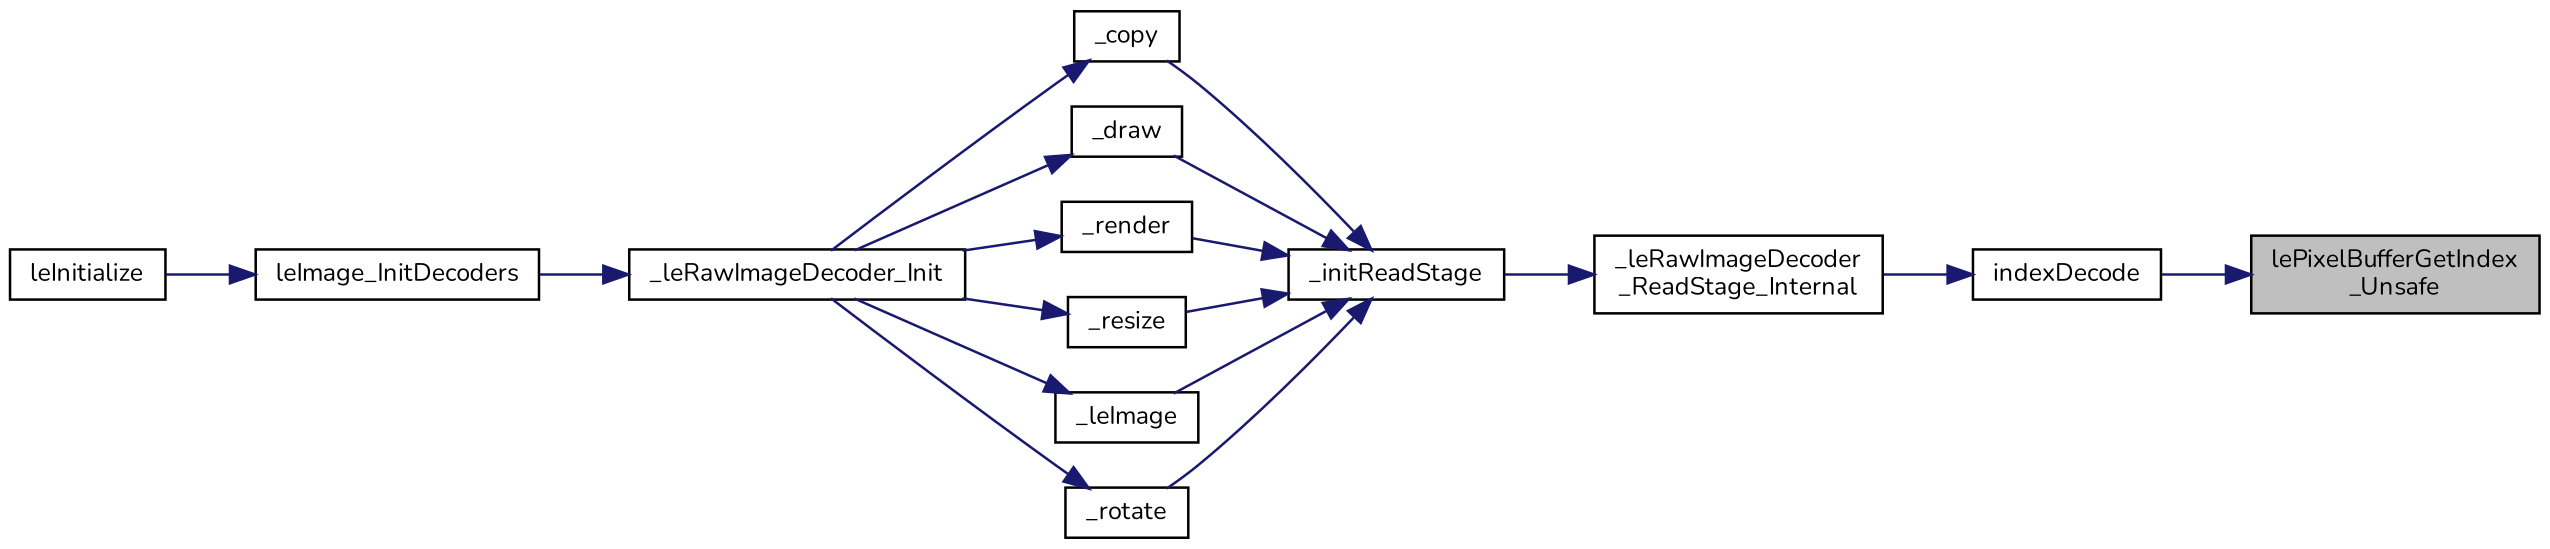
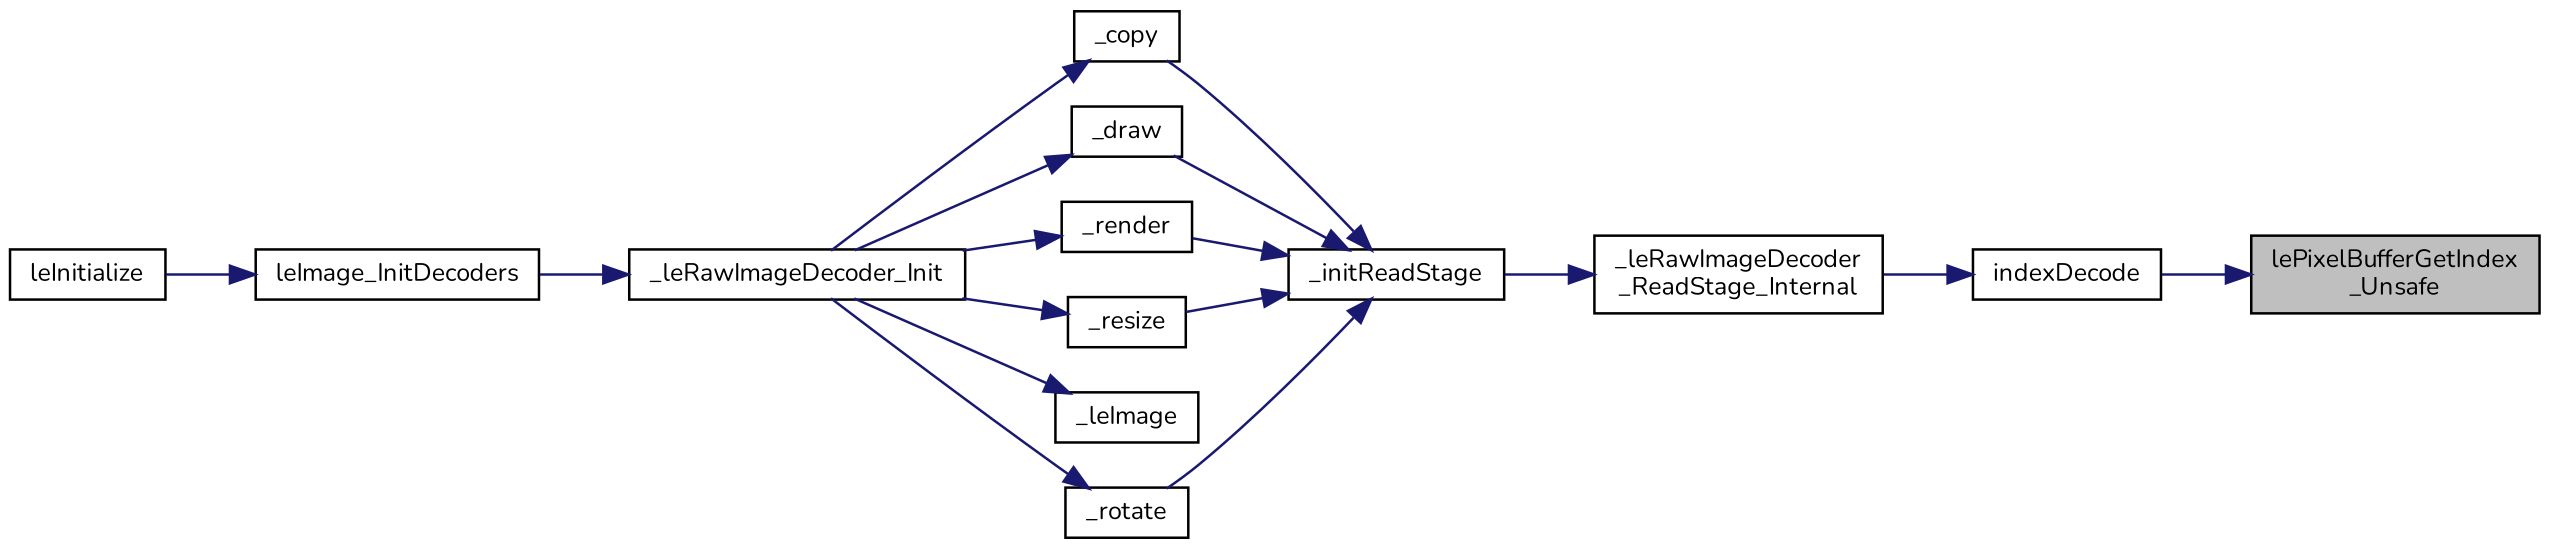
edge "_leImage" -> "_initReadStage": removed
